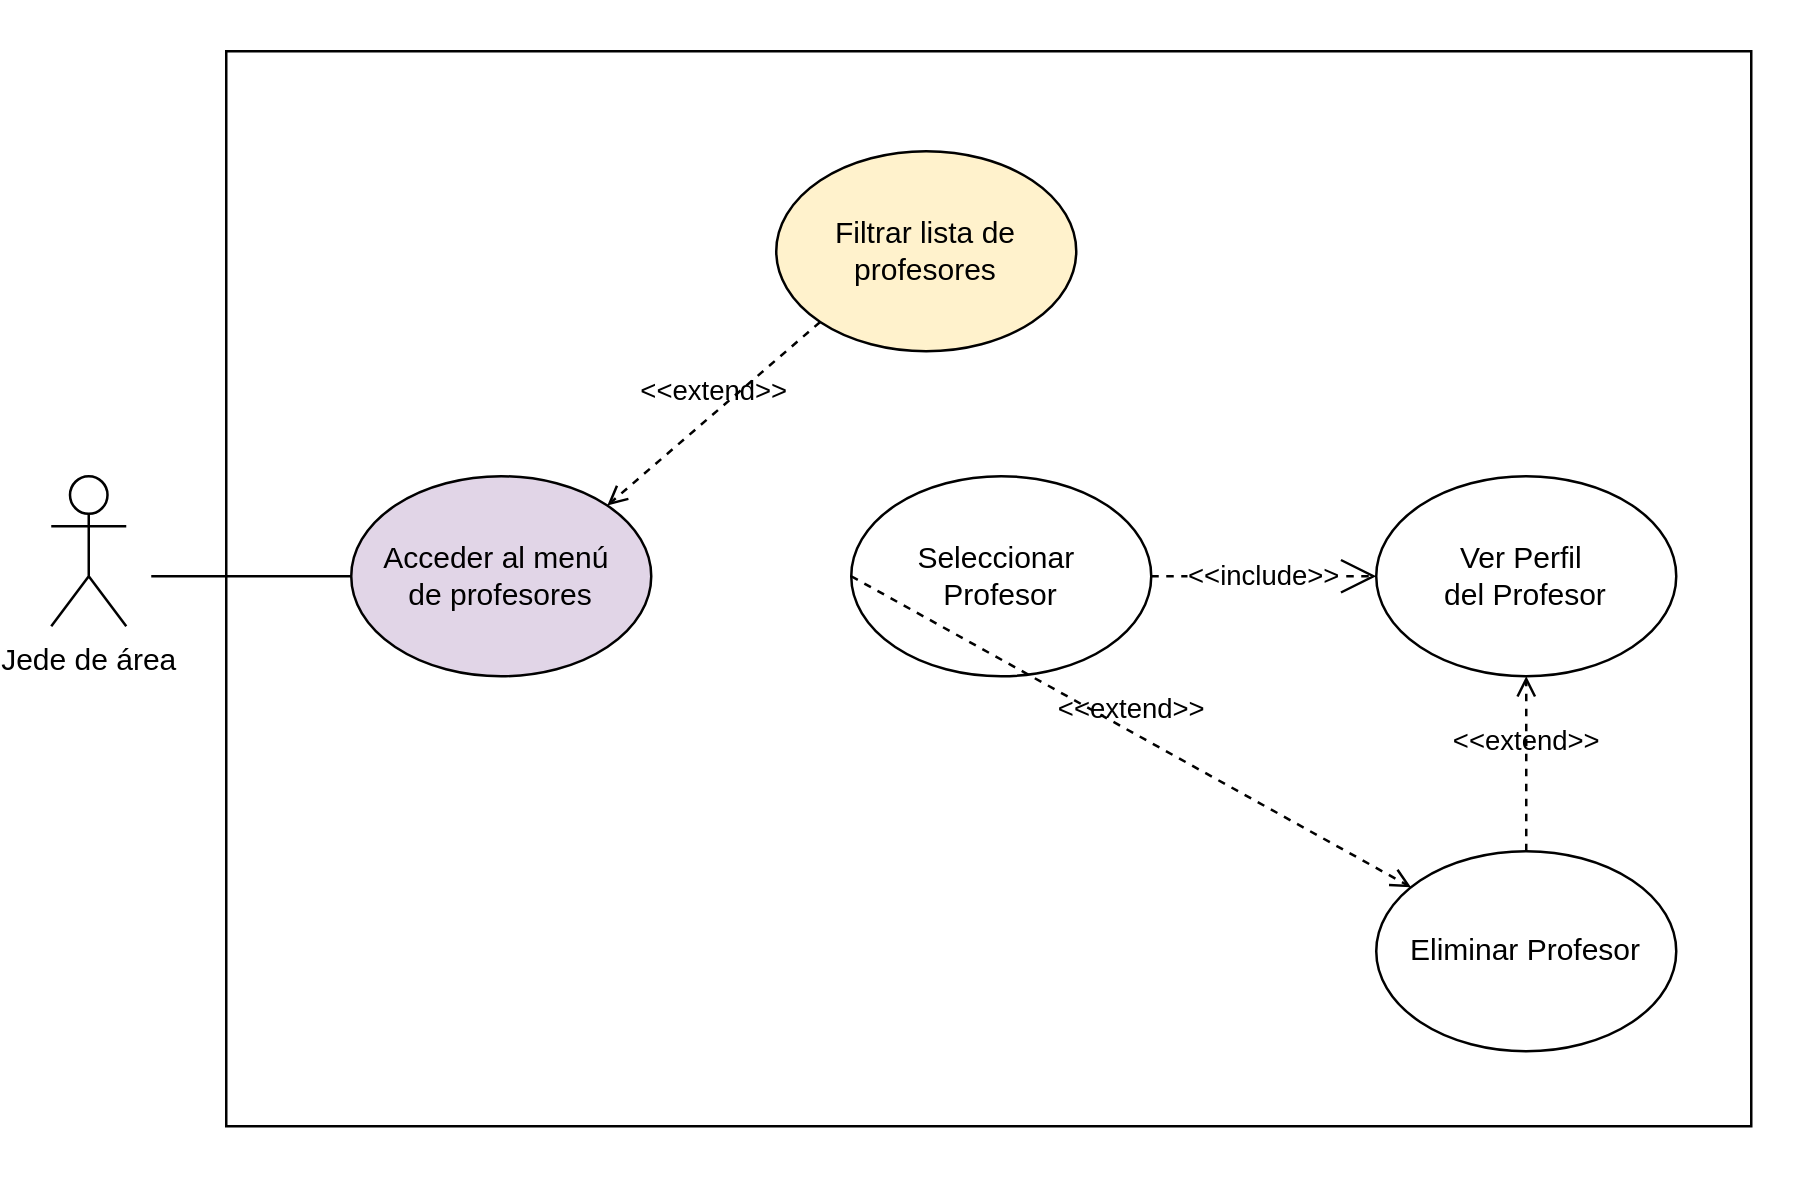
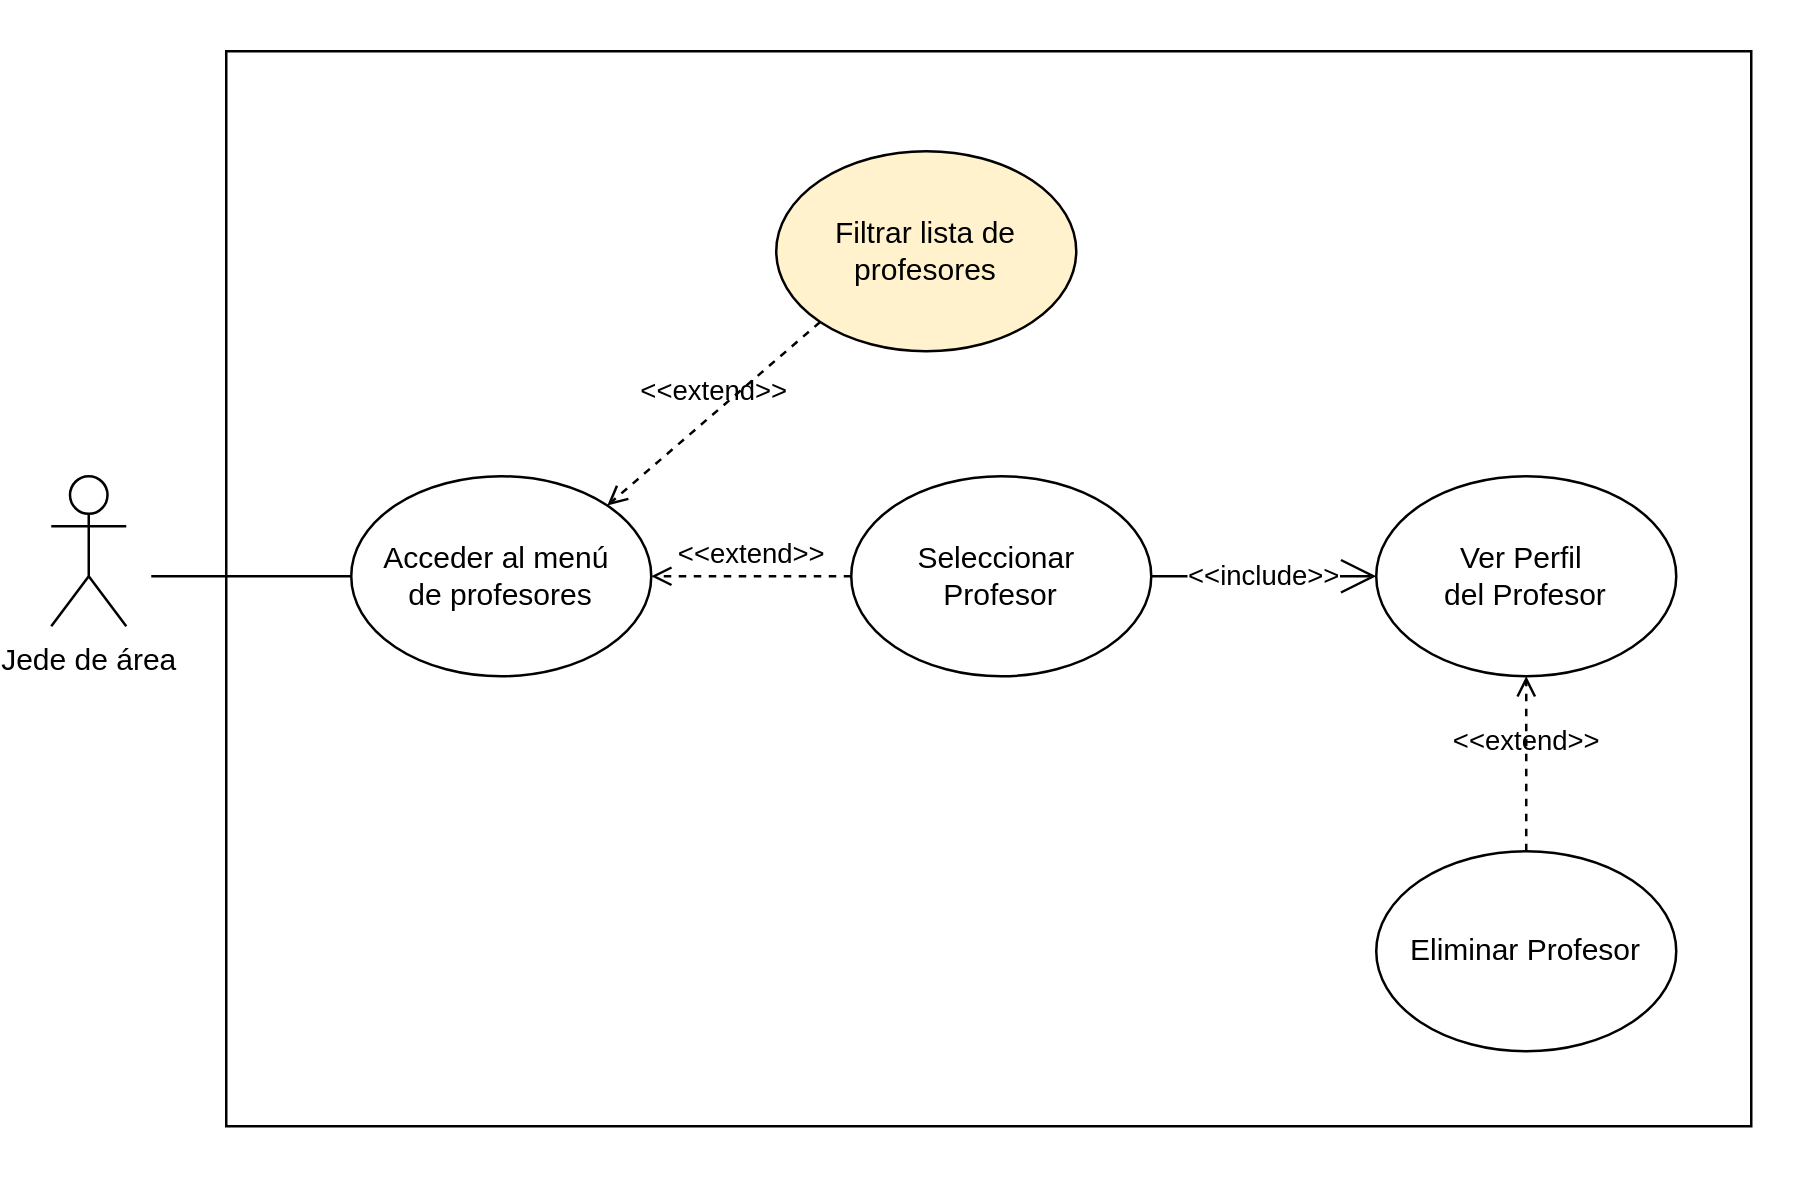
node "Acceder al menú de profesores": fillcolor #e1d5e7 -> #ffffff
edge "Seleccionar Profesor" -> "Ver Perfil del Profesor": style dashed -> solid
edge "Seleccionar Profesor" -> "Eliminar Profesor": now "Seleccionar Profesor" -> "Acceder al menú de profesores"
